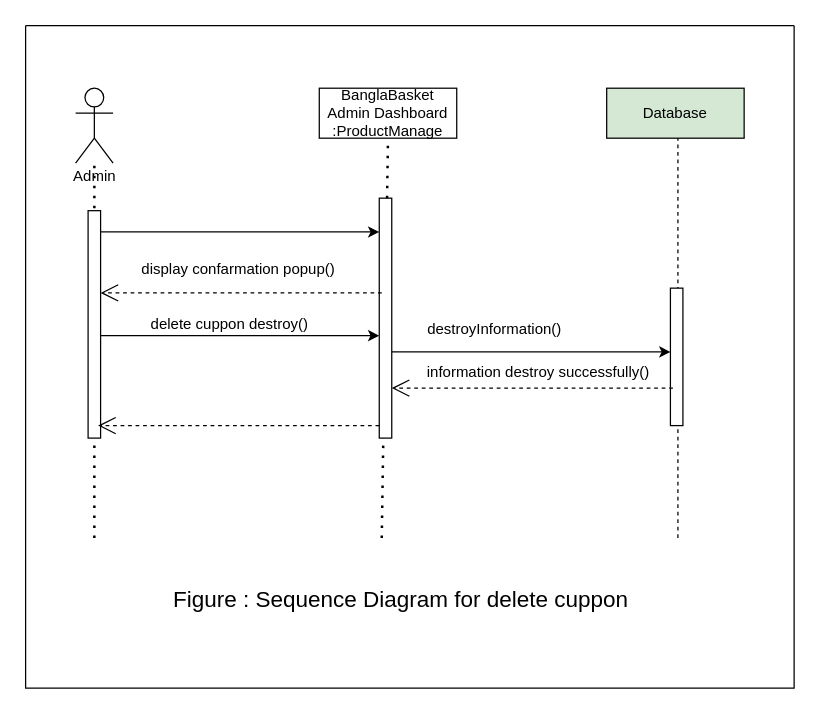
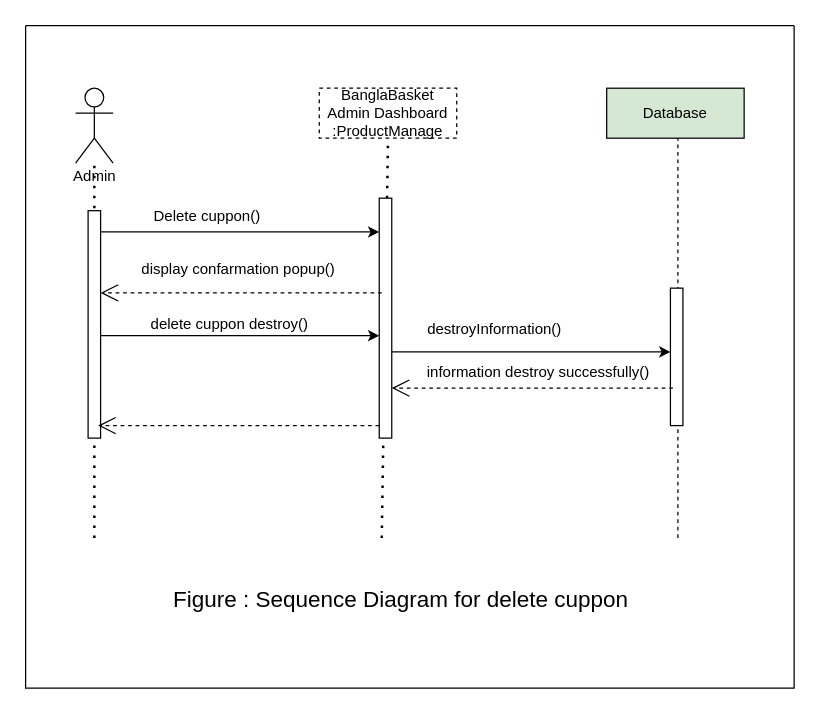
node "BanglaBasket Admin Dashboard :ProductManage": style solid -> dashed
node "Delete cuppon()": added
